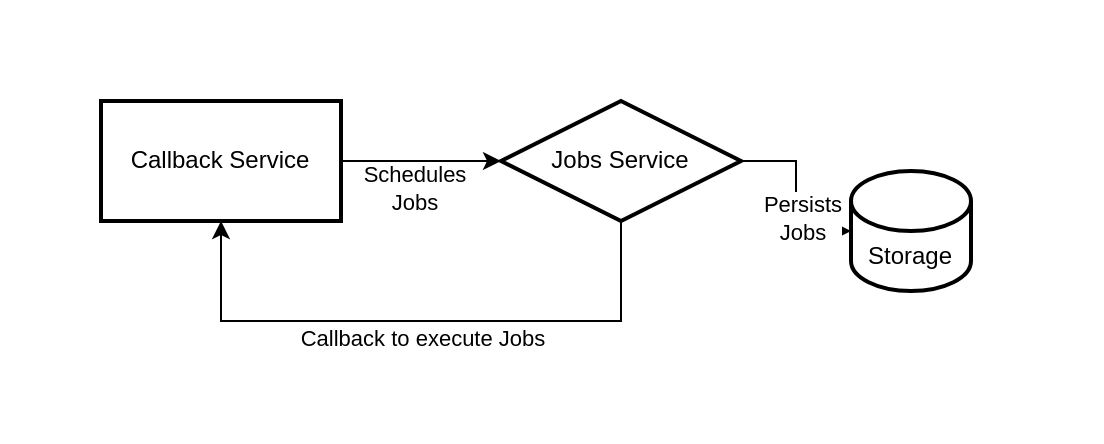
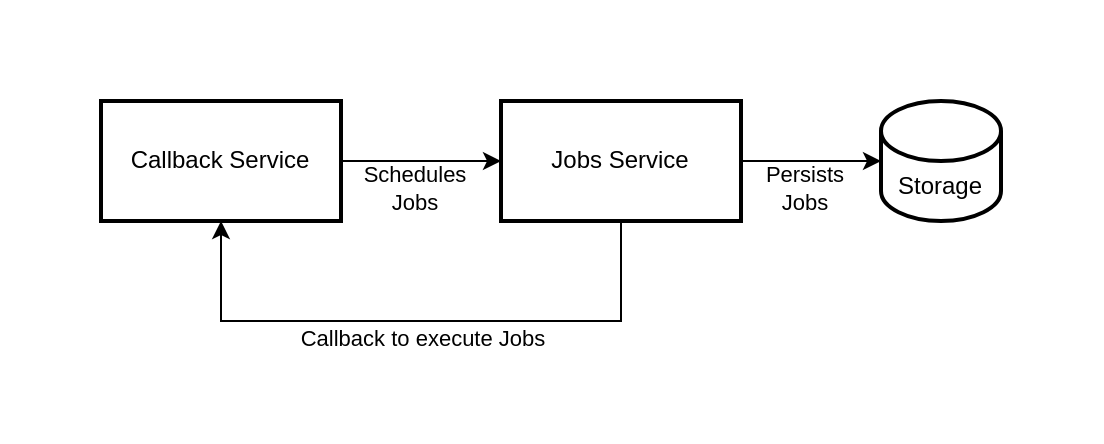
node "Jobs Service": shape diamond -> rectangle
node "Storage": moved (911, 231) -> (941, 161)
